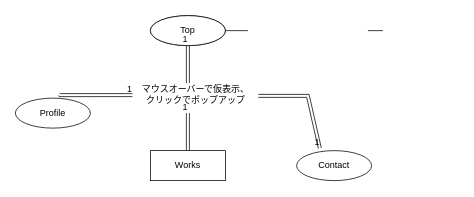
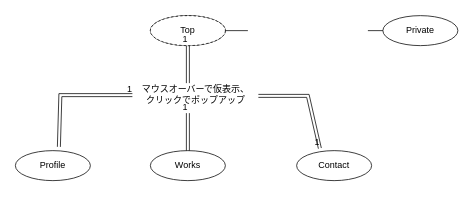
node "Top": style solid -> dashed
node "Private": added
node "Profile": moved (53, 113) -> (53, 165)
node "Works": shape rectangle -> ellipse
